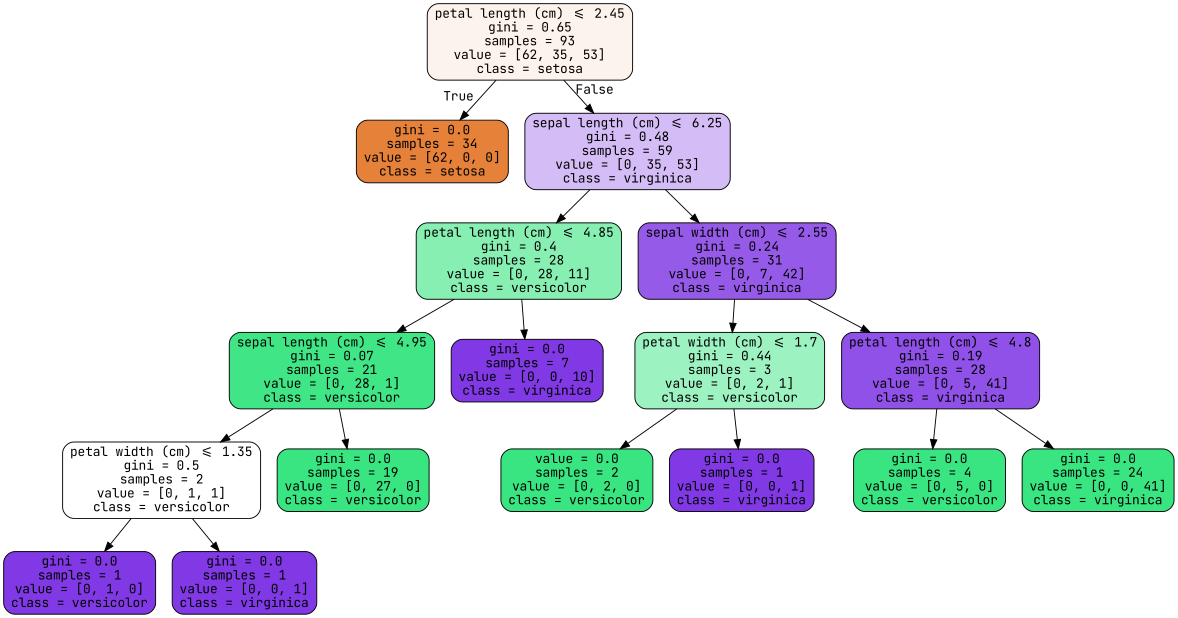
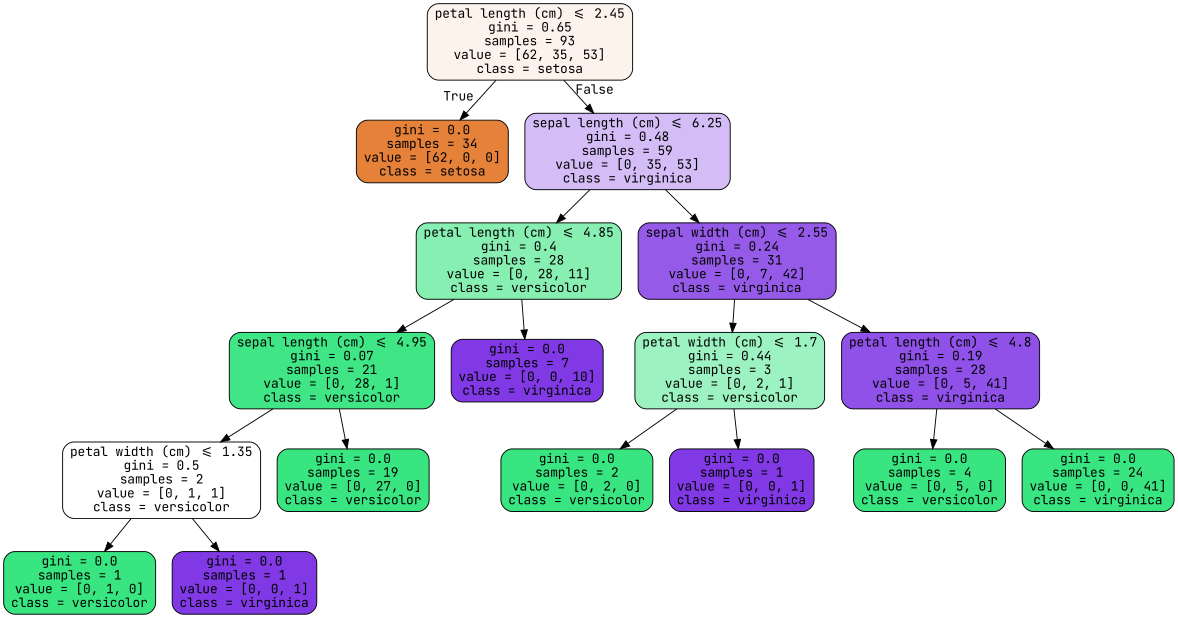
node "value = 0.0 samples = 2 value = [0, 2, 0] class = versicolor": label "value = 0.0 samples = 2 value = [0, 2, 0] class = versicolor" -> "gini = 0.0 samples = 2 value = [0, 2, 0] class = versicolor"
node "gini = 0.0 samples = 1 value = [0, 1, 0] class = versicolor": fillcolor #8139e5 -> #39e581
